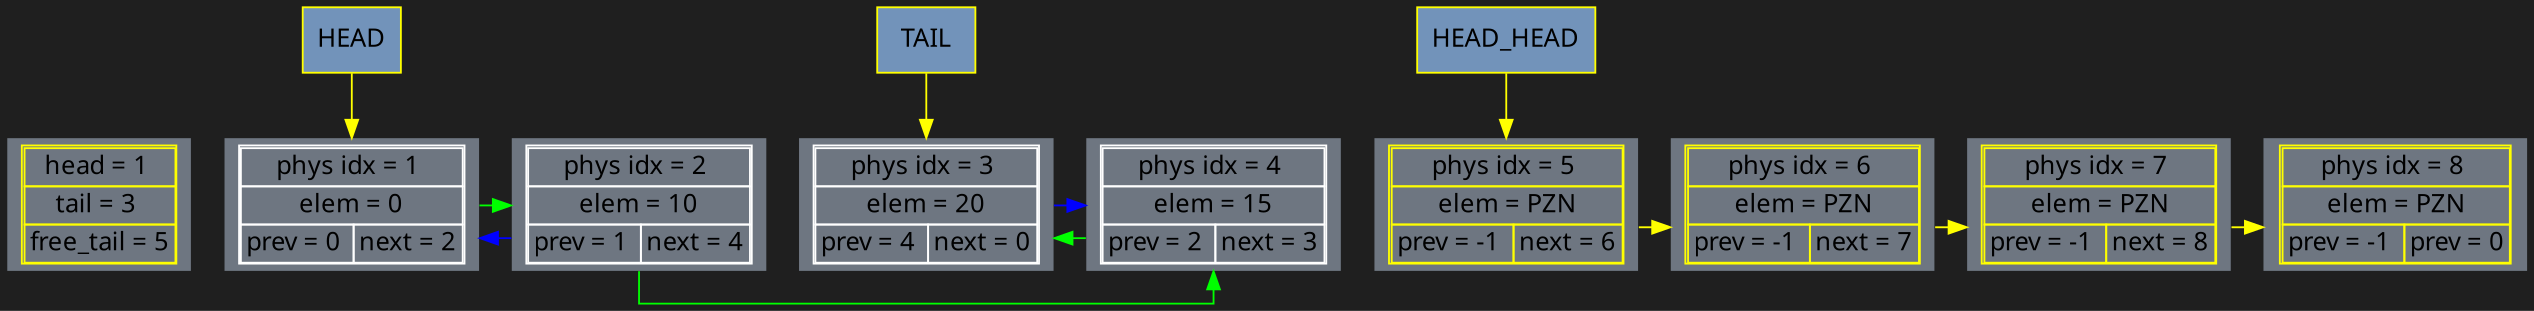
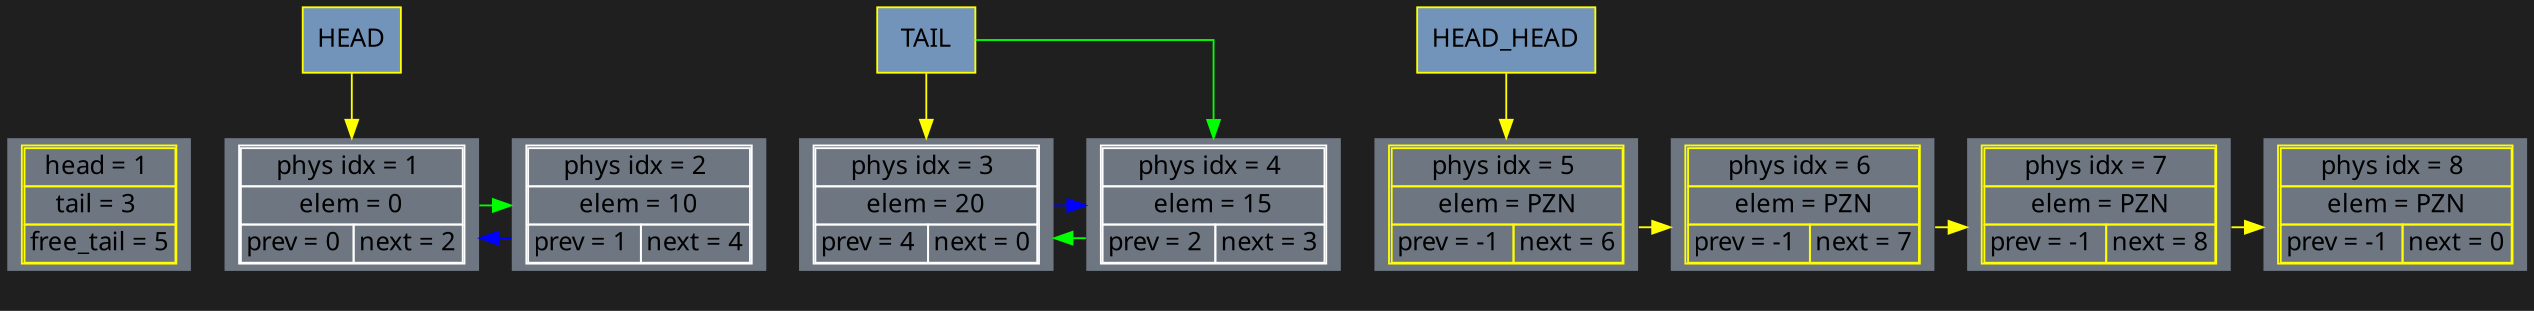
node "phys idx = 8": text "prev = 0" -> "next = 0"
edge "phys idx = 2" -> "phys idx = 4": now "TAIL" -> "phys idx = 4"
